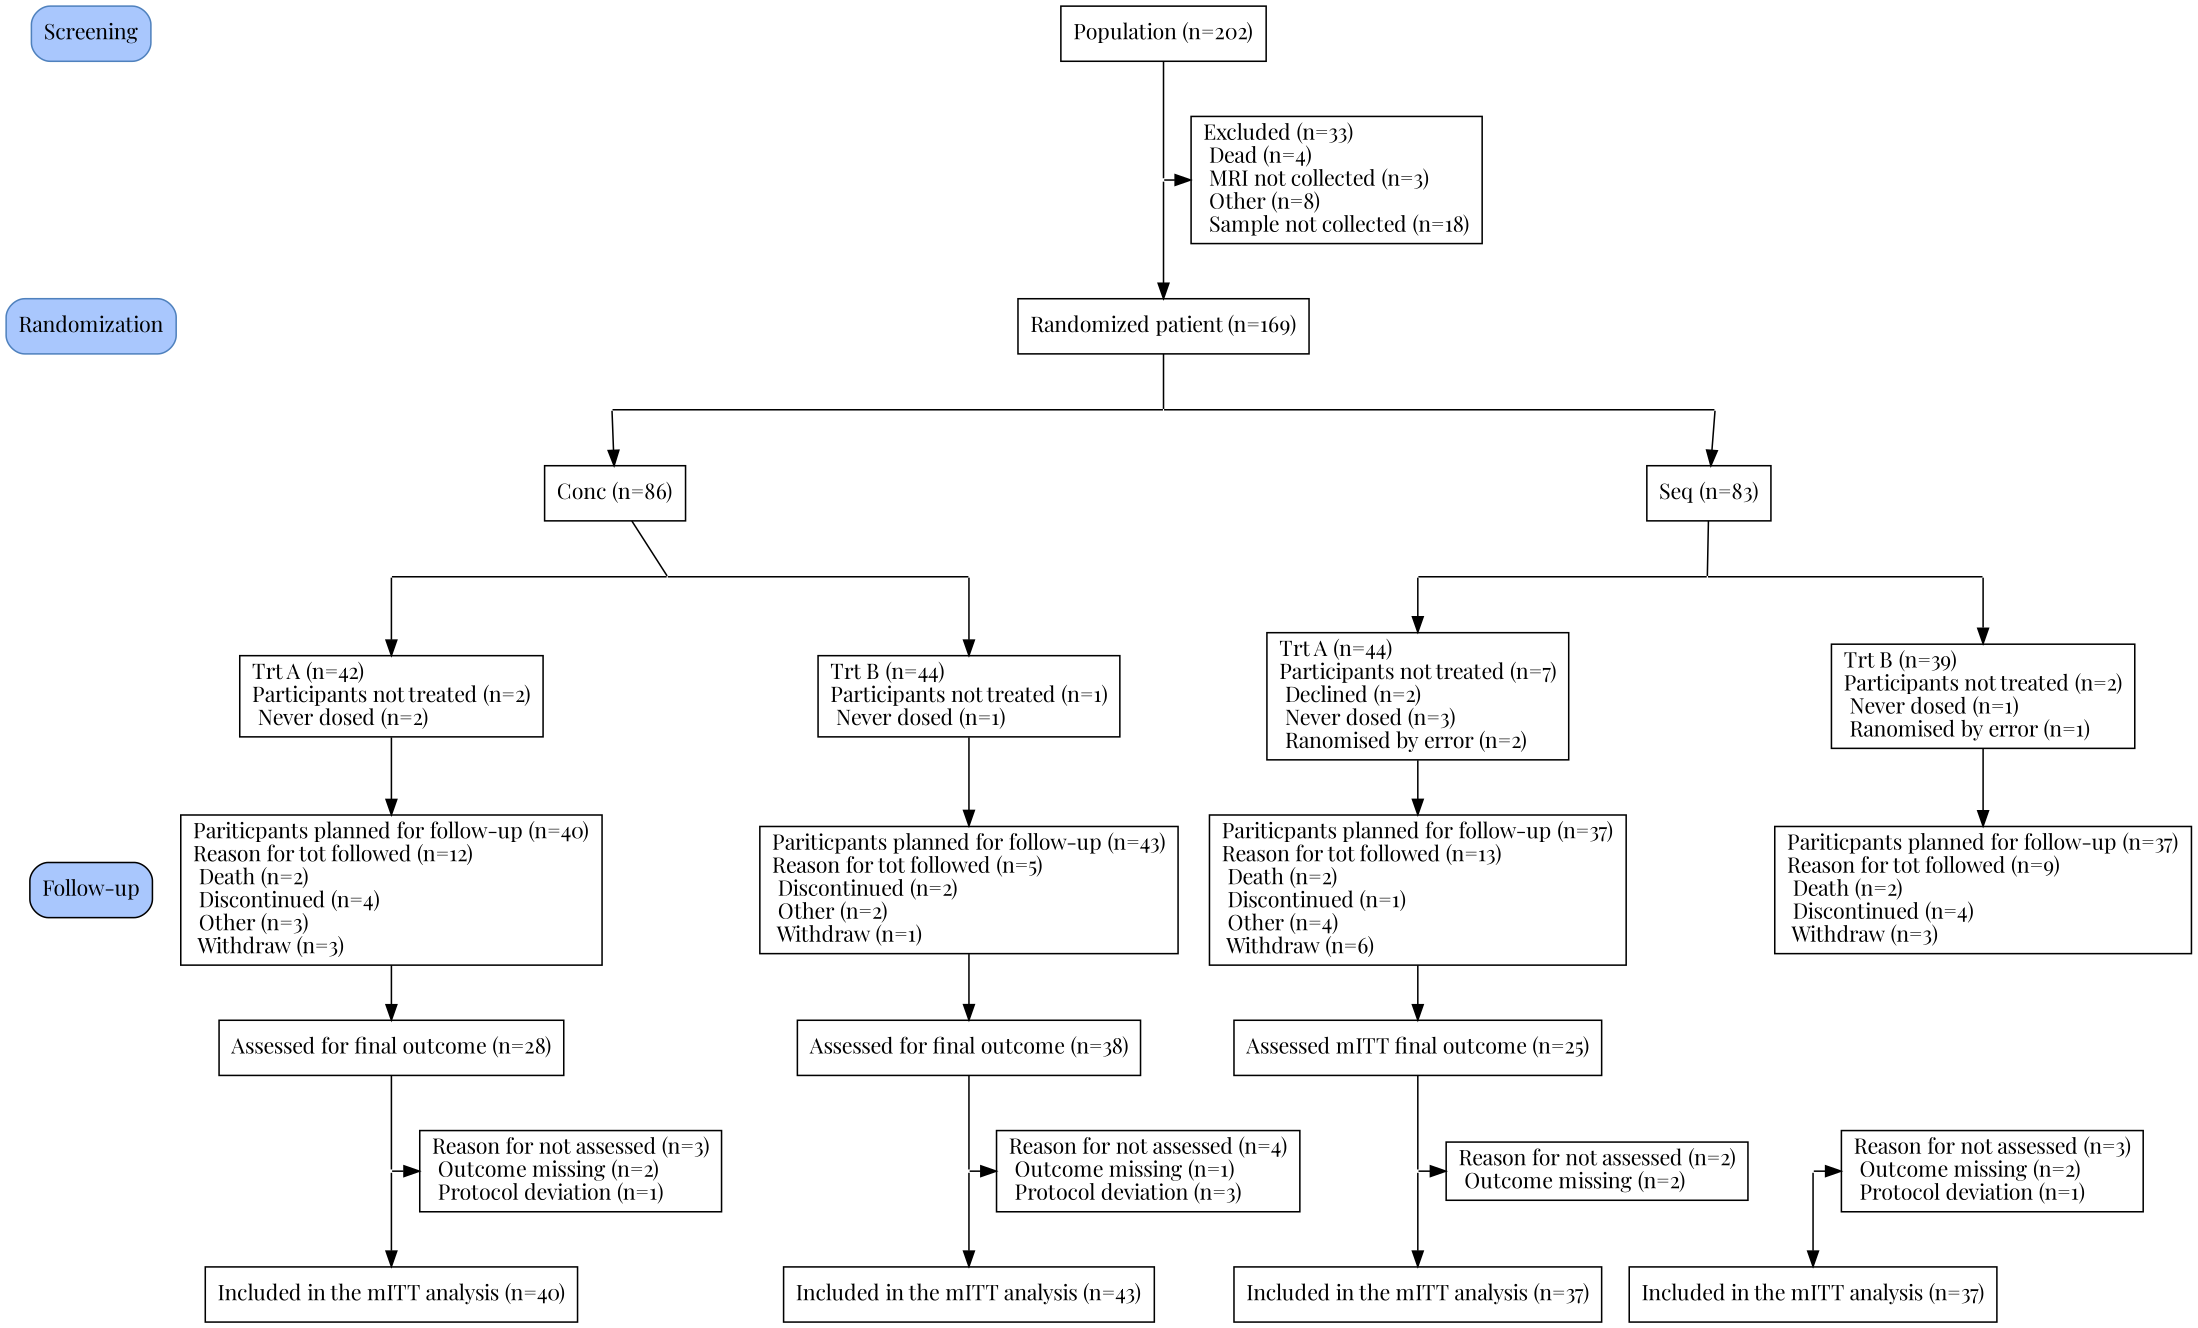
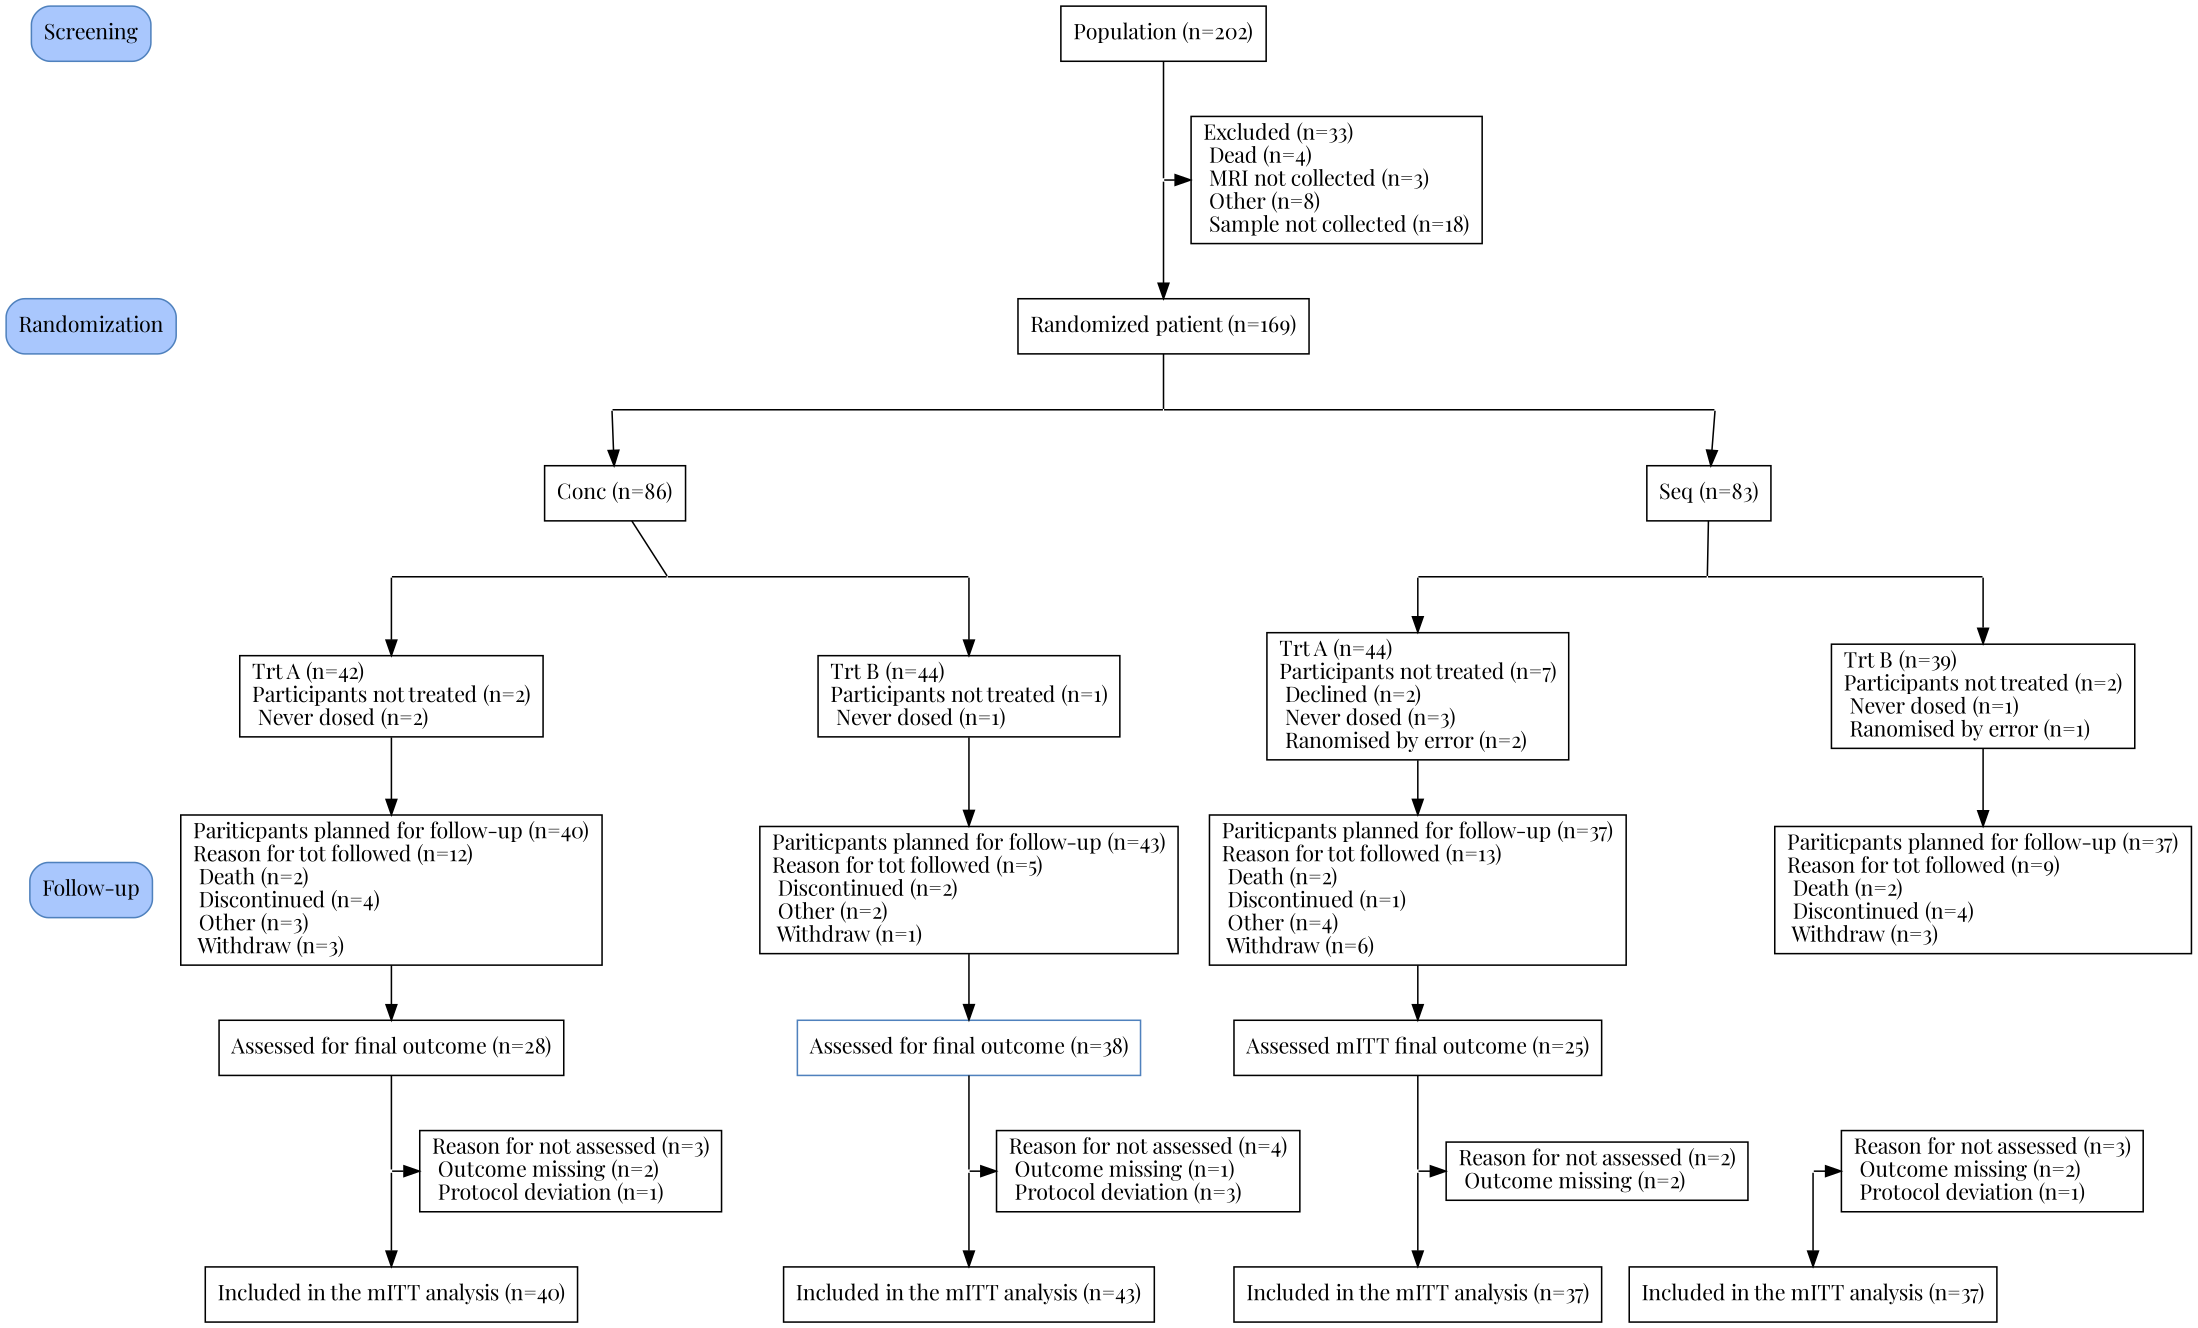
node "Follow-up": color black -> #4f81bd
node "Assessed for final outcome (n=38)": color black -> #4f81bd
